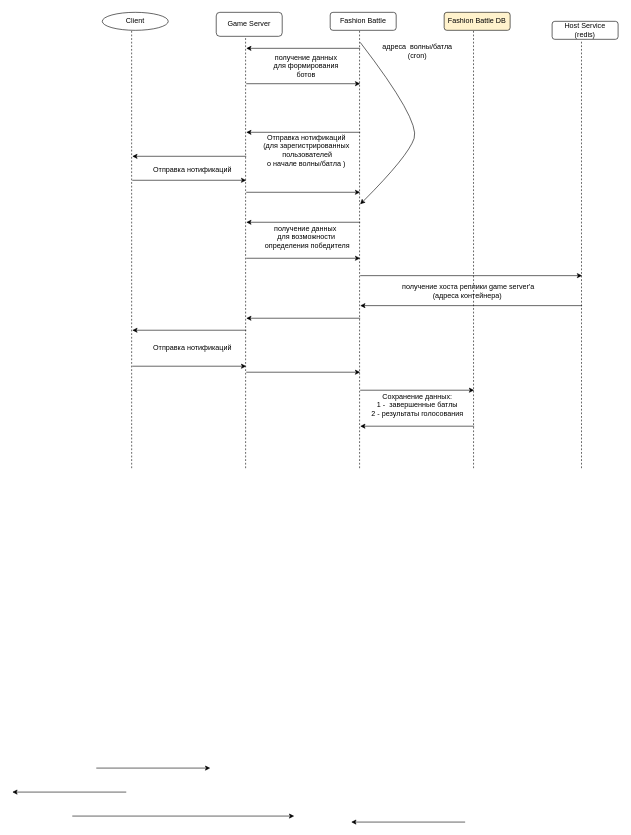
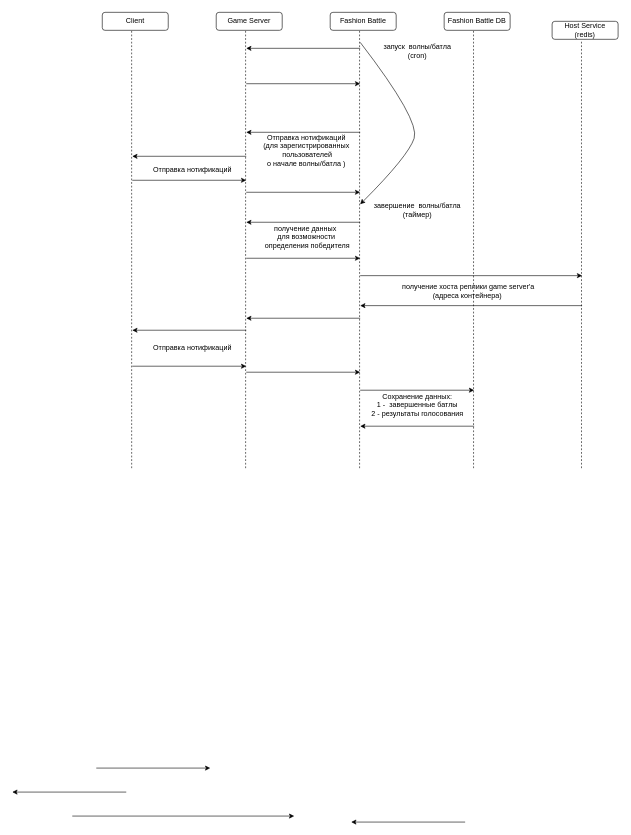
node "Client": shape ellipse -> rounded rectangle
node "Fashion Battle DB": fillcolor #fff2cc -> #ffffff
node "Game Server": size 66x24 -> 66x18
node "адреса волны/батла (cron)": label "адреса волны/батла (cron)" -> "запуск волны/батла (cron)"
node "получение данных для формирования ботов": removed
node "завершение волны/батла (таймер)": added
